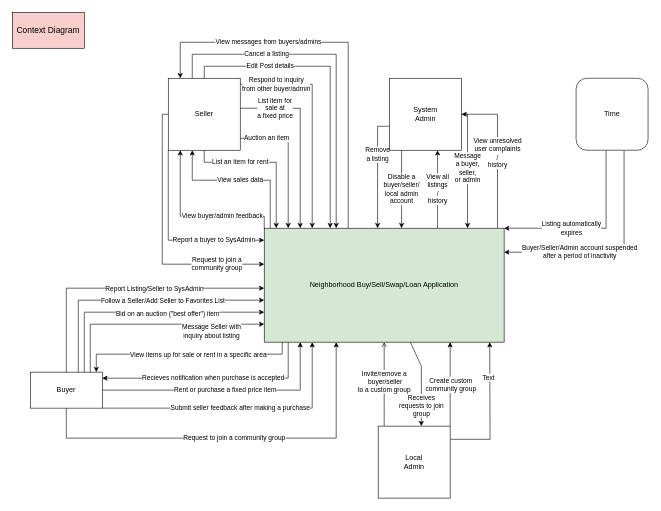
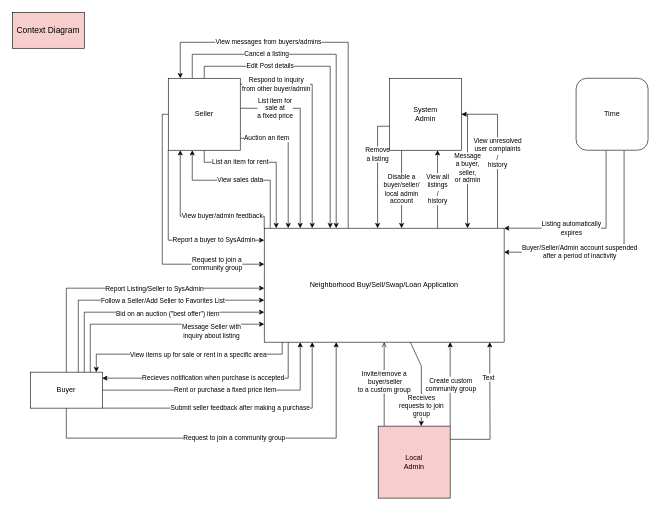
node "Neighborhood Buy/Sell/Swap/Loan Application": fillcolor #d5e8d4 -> #ffffff
node "Local Admin": fillcolor #ffffff -> #f8cecc
